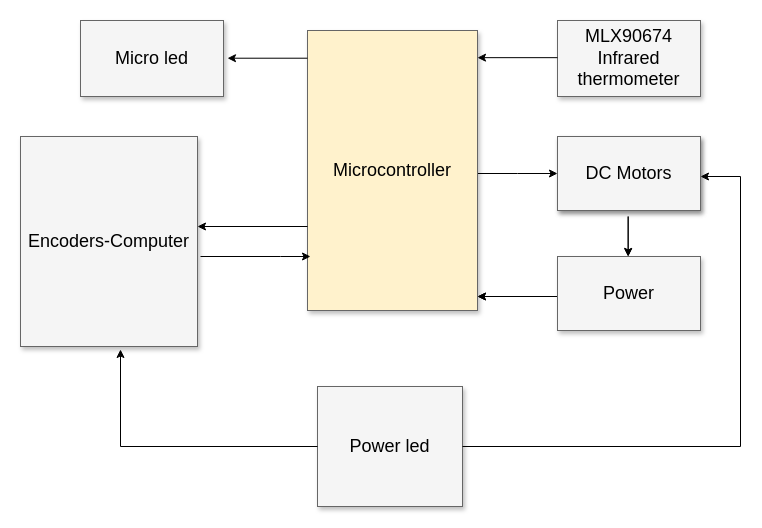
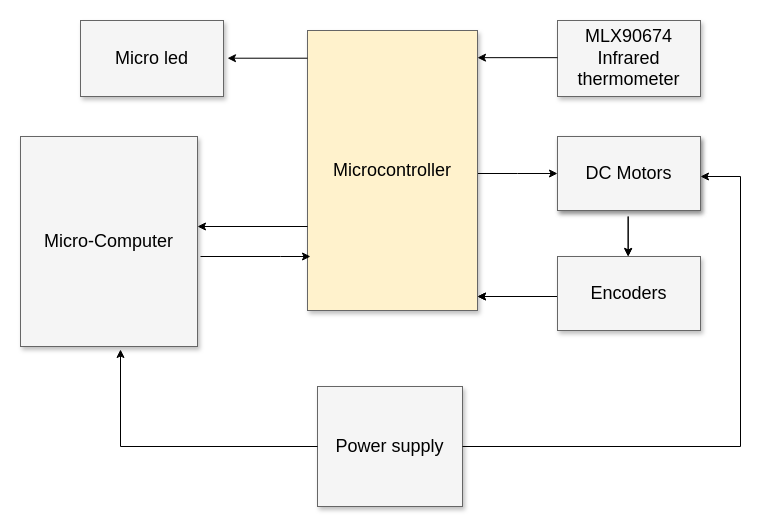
node "Encoders-Computer": label "Encoders-Computer" -> "Micro-Computer"
node "Power": label "Power" -> "Encoders"
node "Power led": label "Power led" -> "Power supply"
